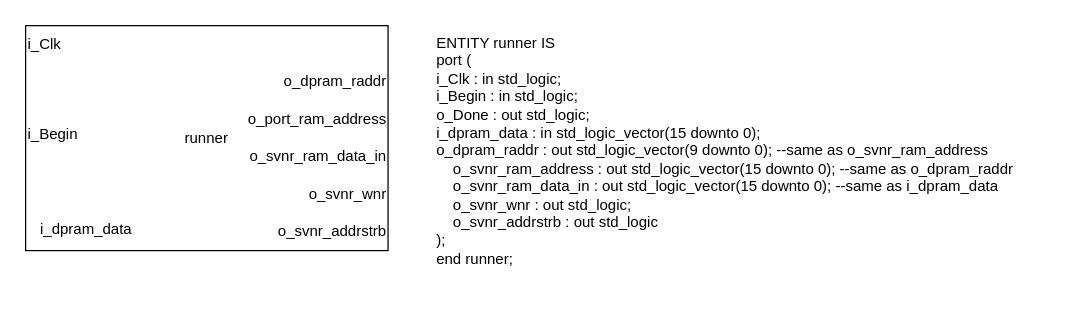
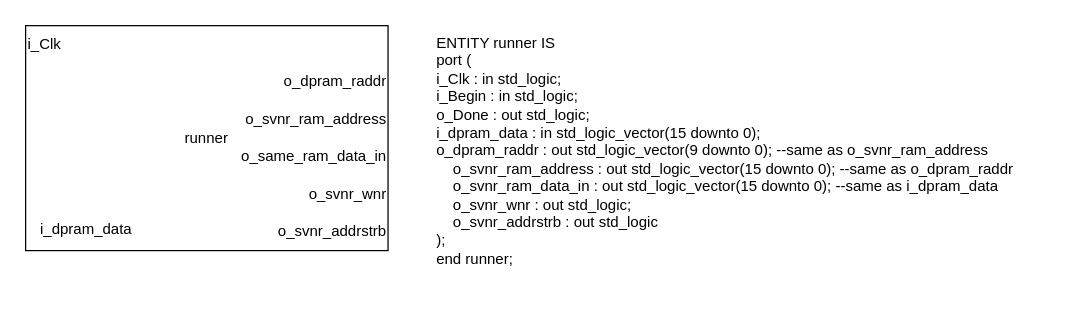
node "o_port_ram_address": label "o_port_ram_address" -> "o_svnr_ram_address"
node "i_Begin": removed
node "o_svnr_ram_data_in": label "o_svnr_ram_data_in" -> "o_same_ram_data_in"
